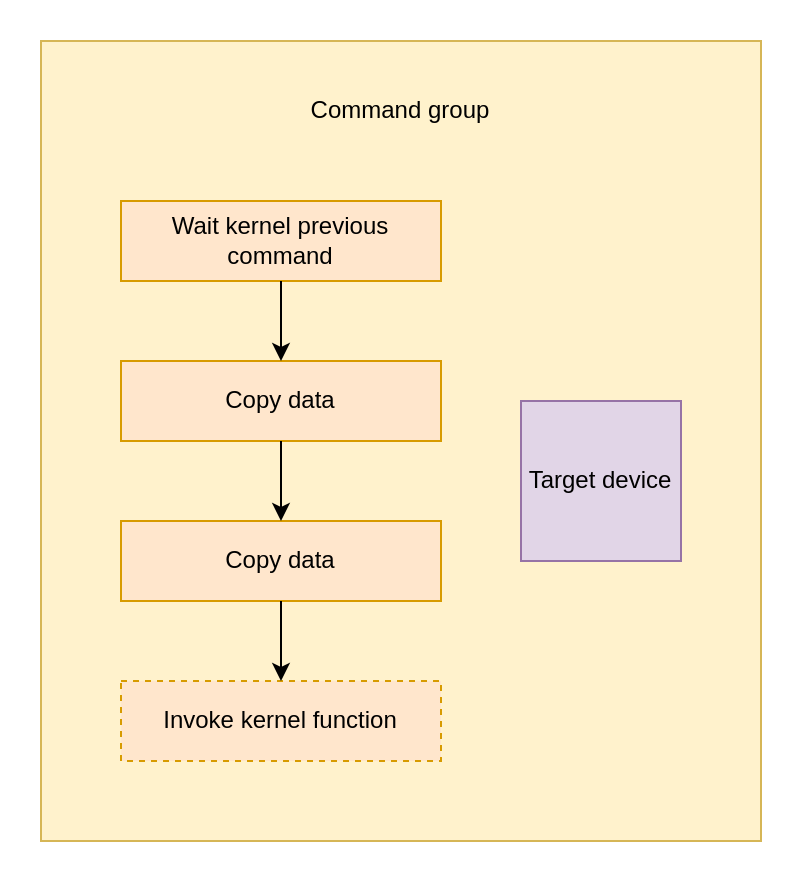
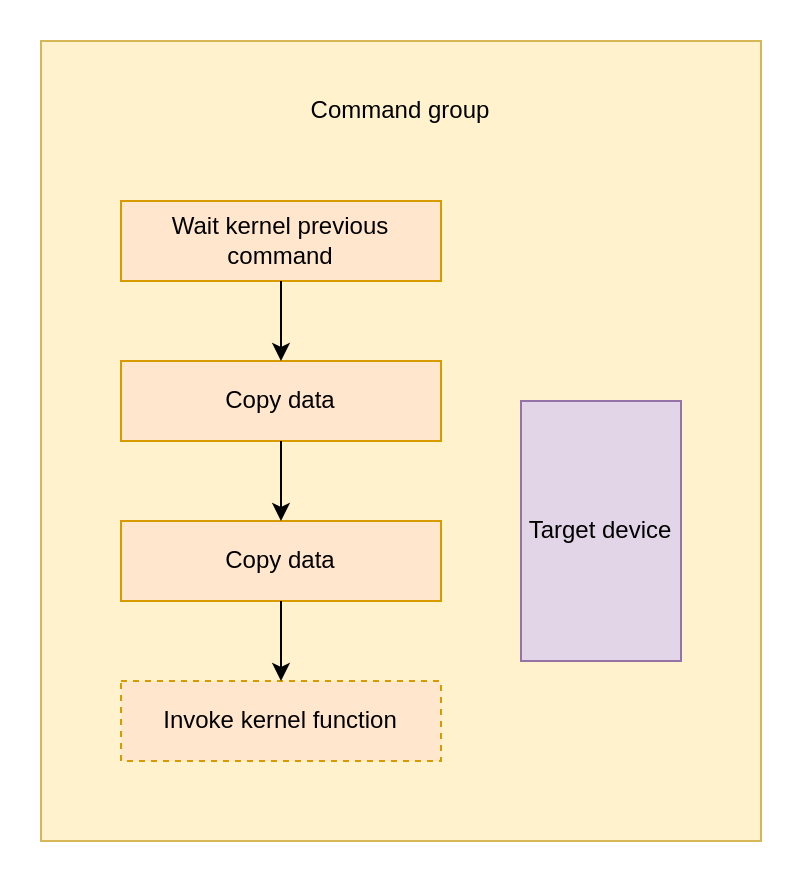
node "Target device": size 160x160 -> 160x260
